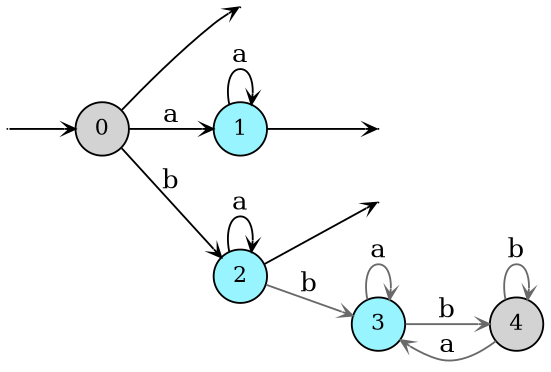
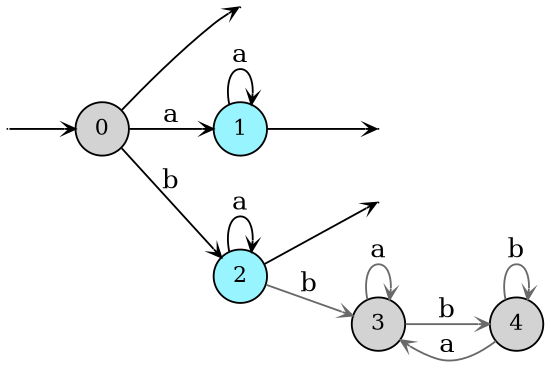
node "3": fillcolor cadetblue1 -> lightgray
